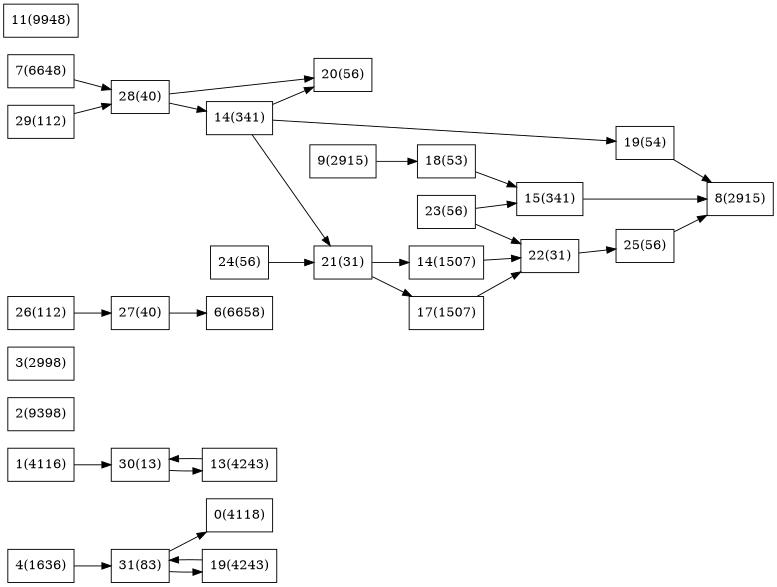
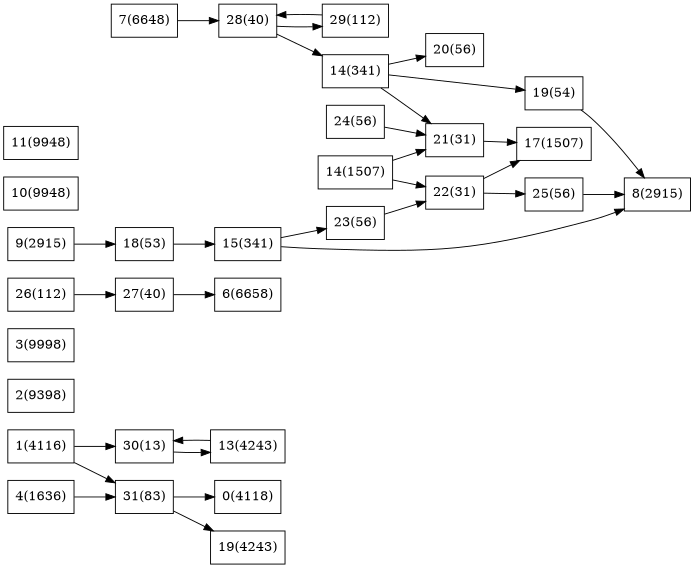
edge "28(40)" -> "20(56)": now "28(40)" -> "29(112)"
node "10(9948)": added
edge "23(56)" -> "15(341)": reversed
edge "21(31)" -> "14(1507)": reversed
edge "17(1507)" -> "22(31)": reversed
node "3(2998)": label "3(2998)" -> "3(9998)"
edge "19(4243)" -> "31(83)": now "1(4116)" -> "31(83)"
